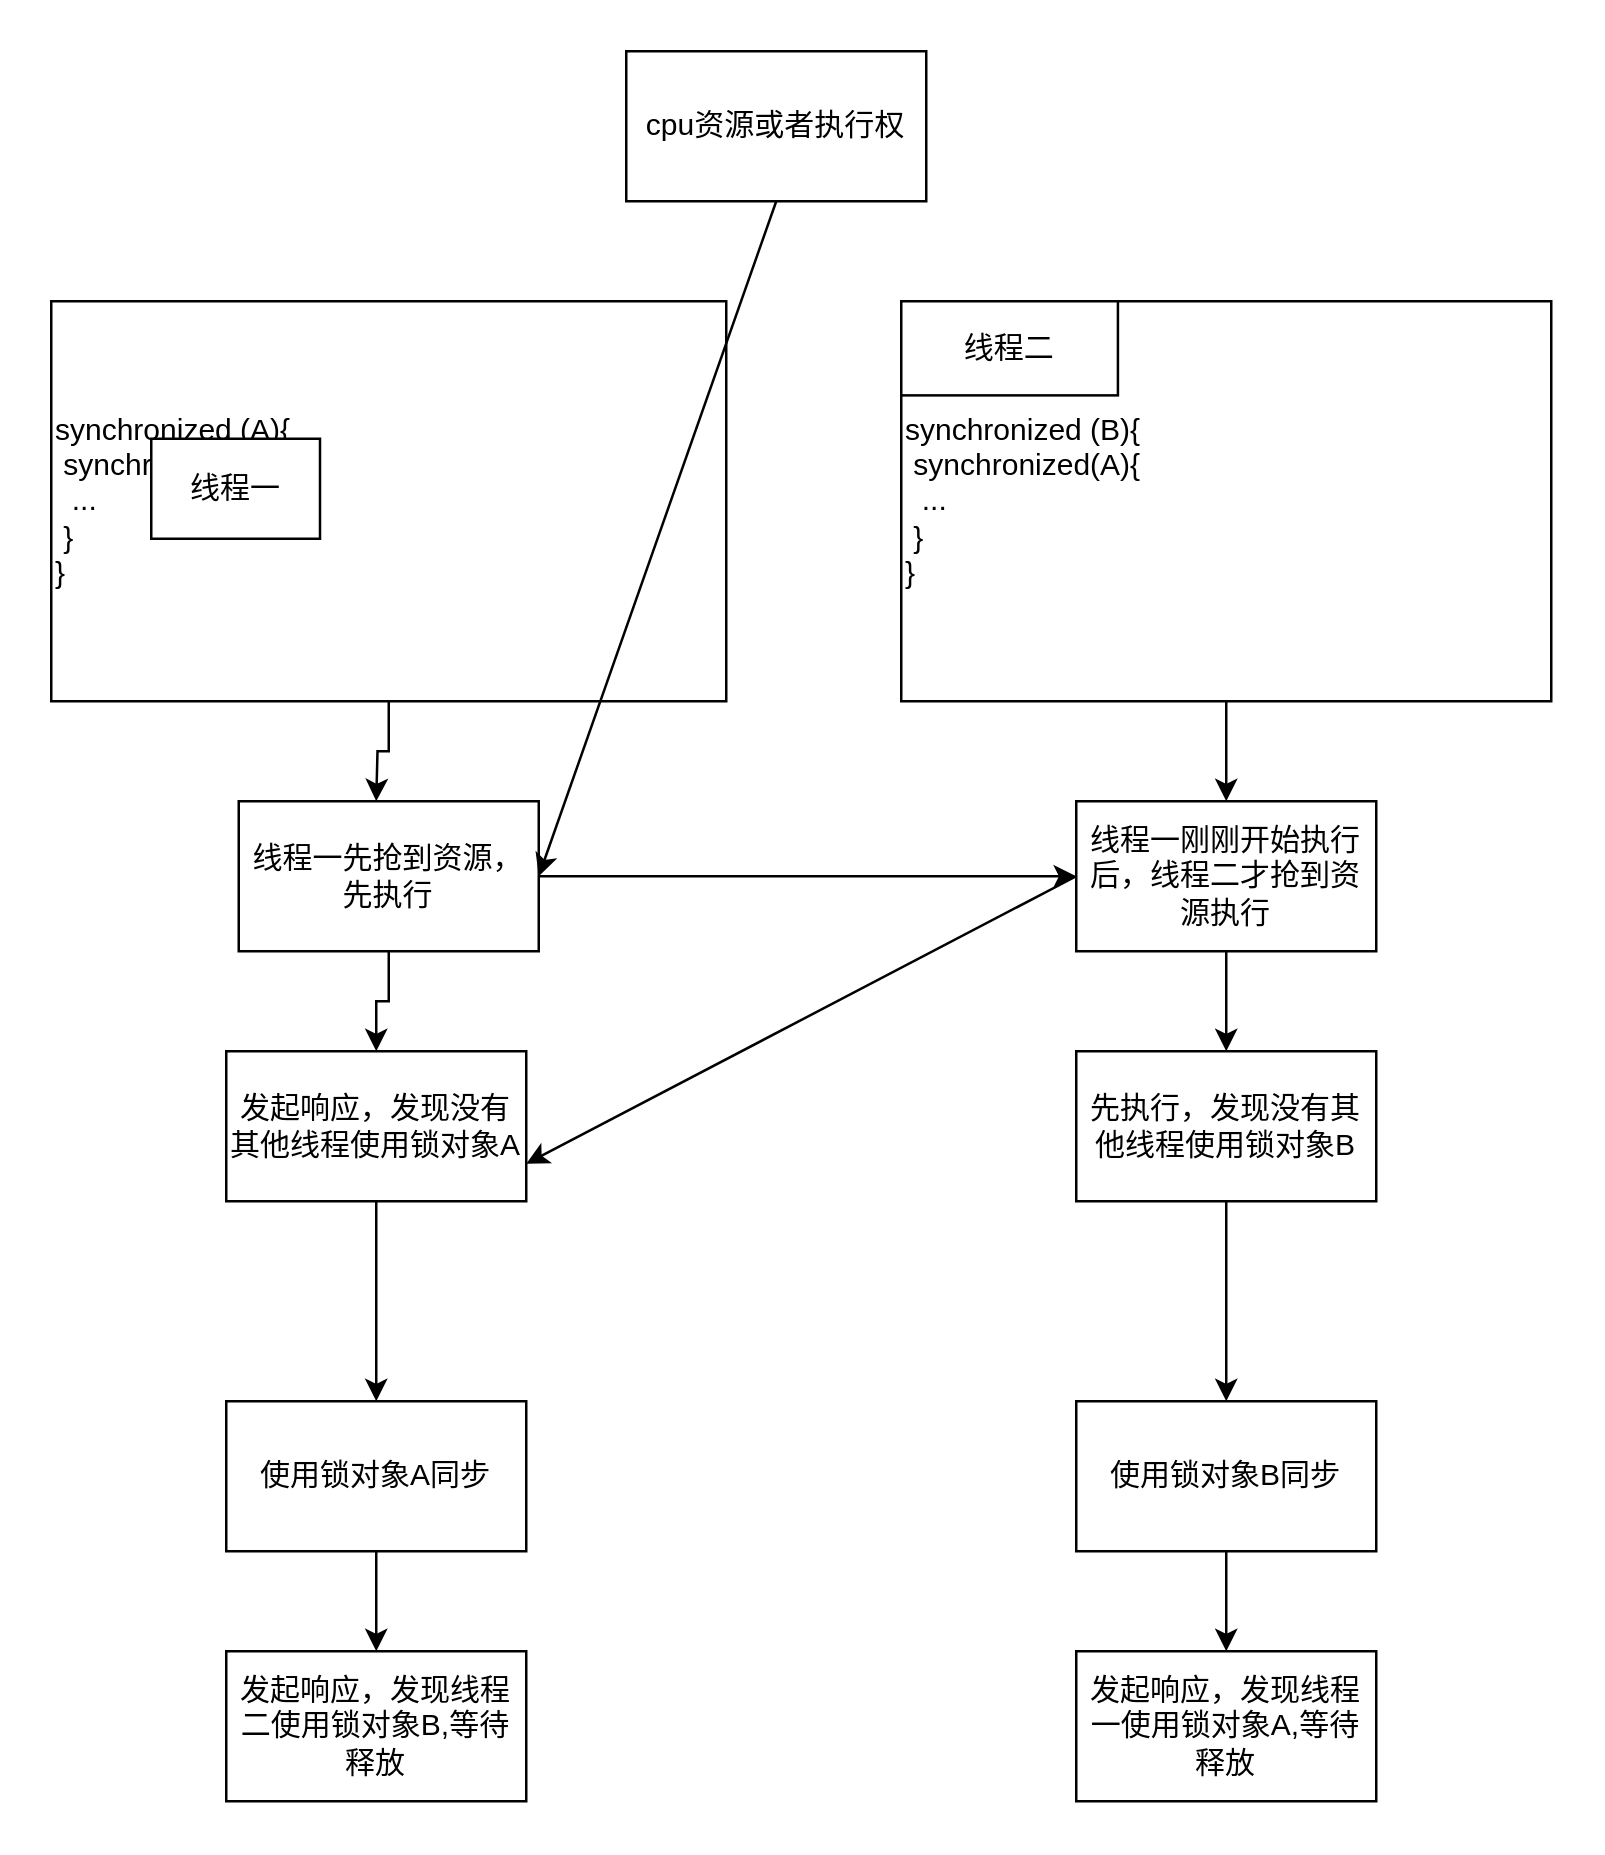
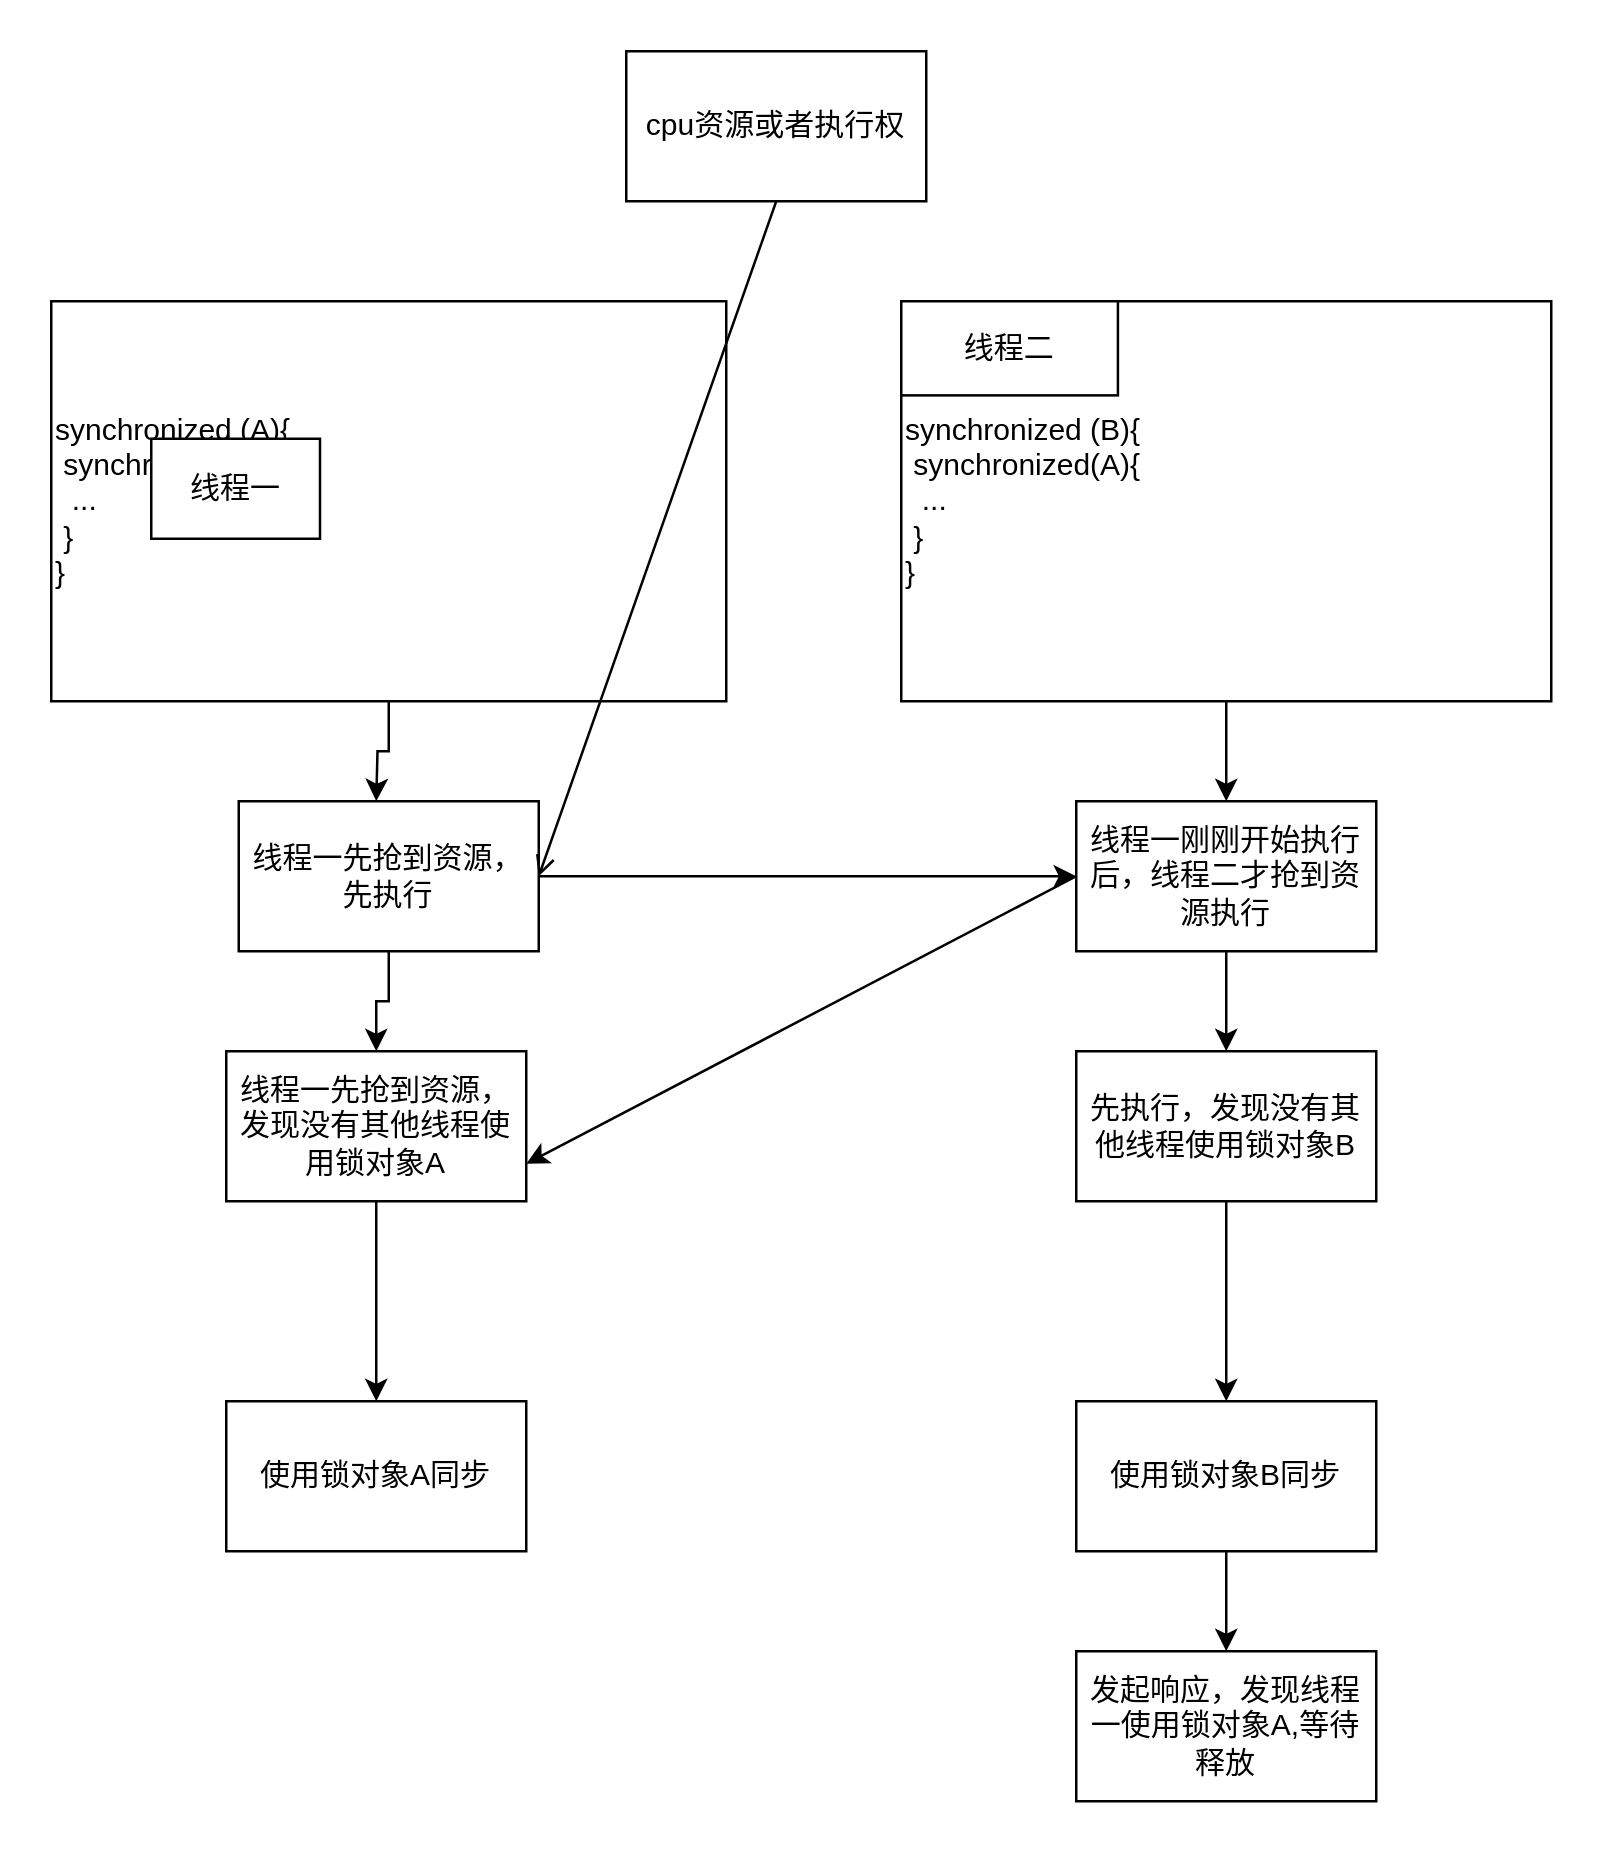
edge "cpu资源或者执行权" -> "线程一先抢到资源，先执行": arrowhead classic -> open
node "发起响应，发现没有其他线程使用锁对象A": label "发起响应，发现没有其他线程使用锁对象A" -> "线程一先抢到资源，发现没有其他线程使用锁对象A"
edge "使用锁对象A同步" -> "发起响应，发现线程二使用锁对象B,等待释放": removed
node "发起响应，发现线程二使用锁对象B,等待释放": removed
